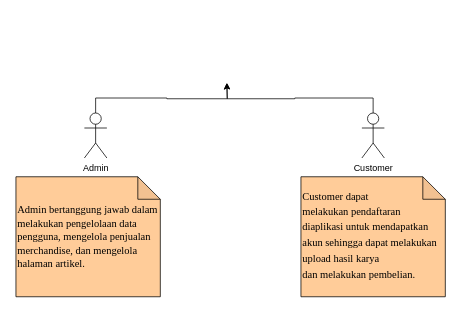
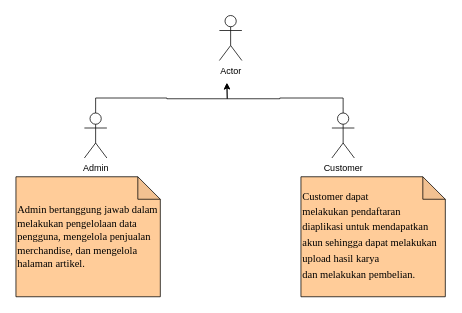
node "Actor": added
node "Customer": moved (373, 135) -> (343, 135)
